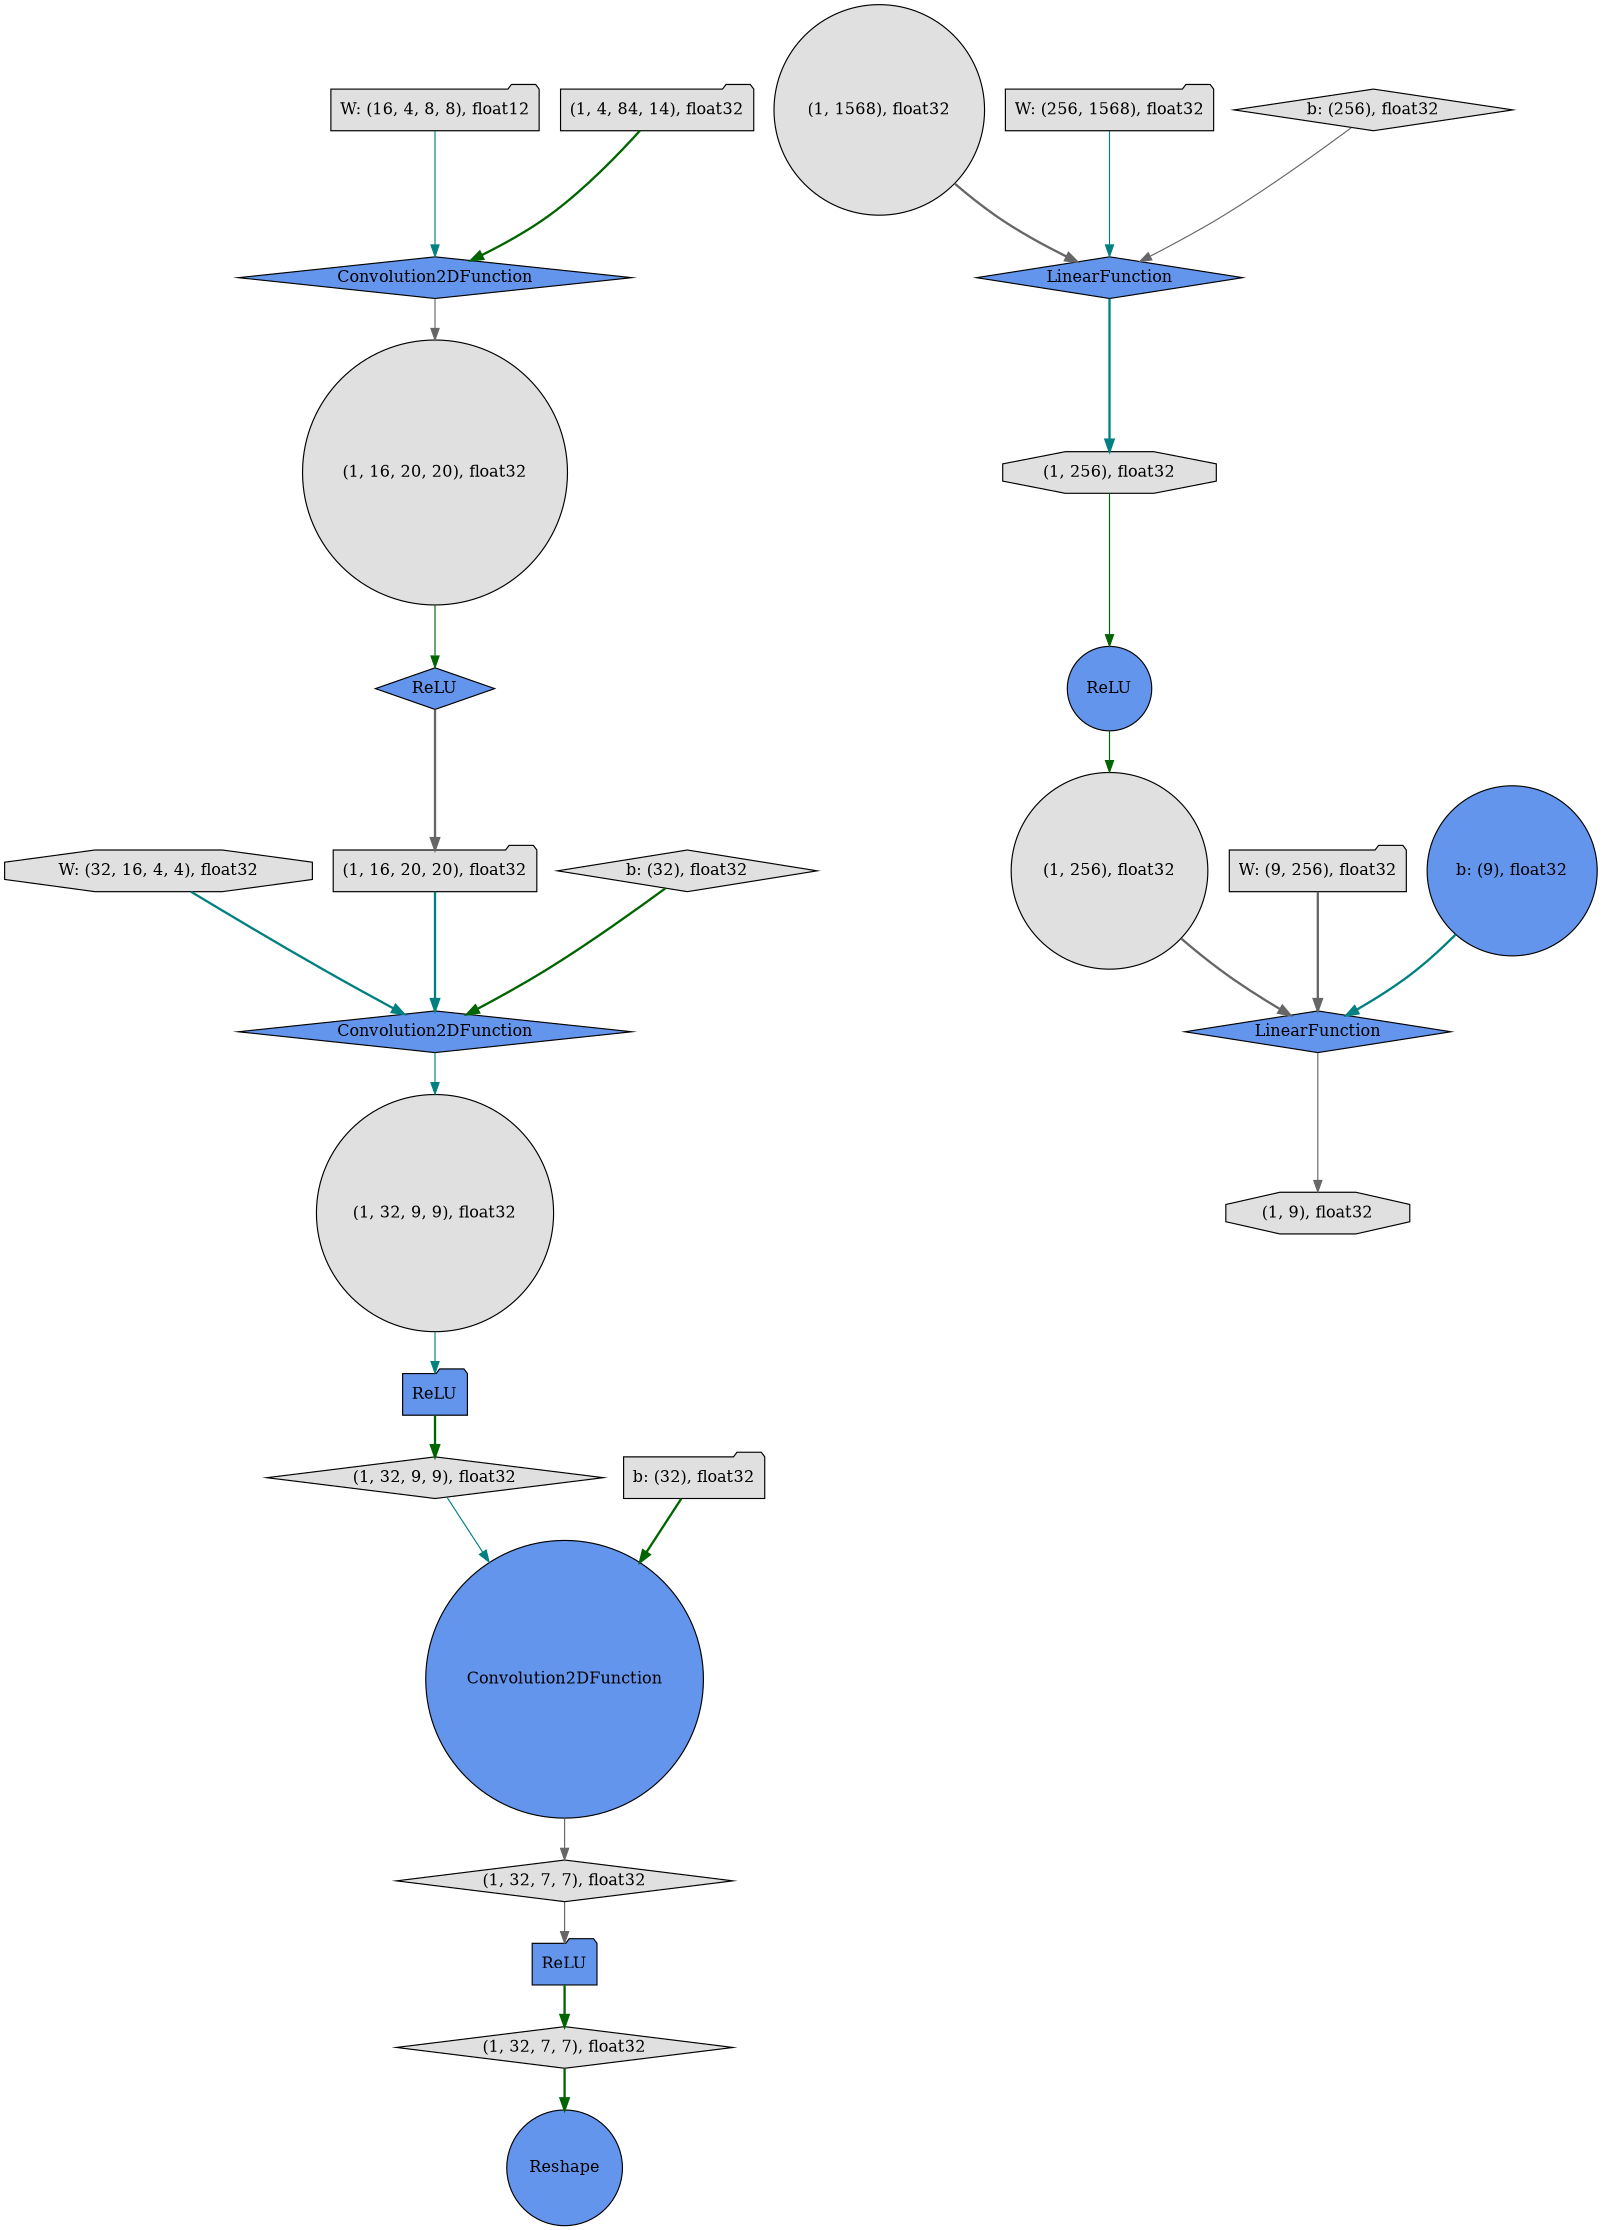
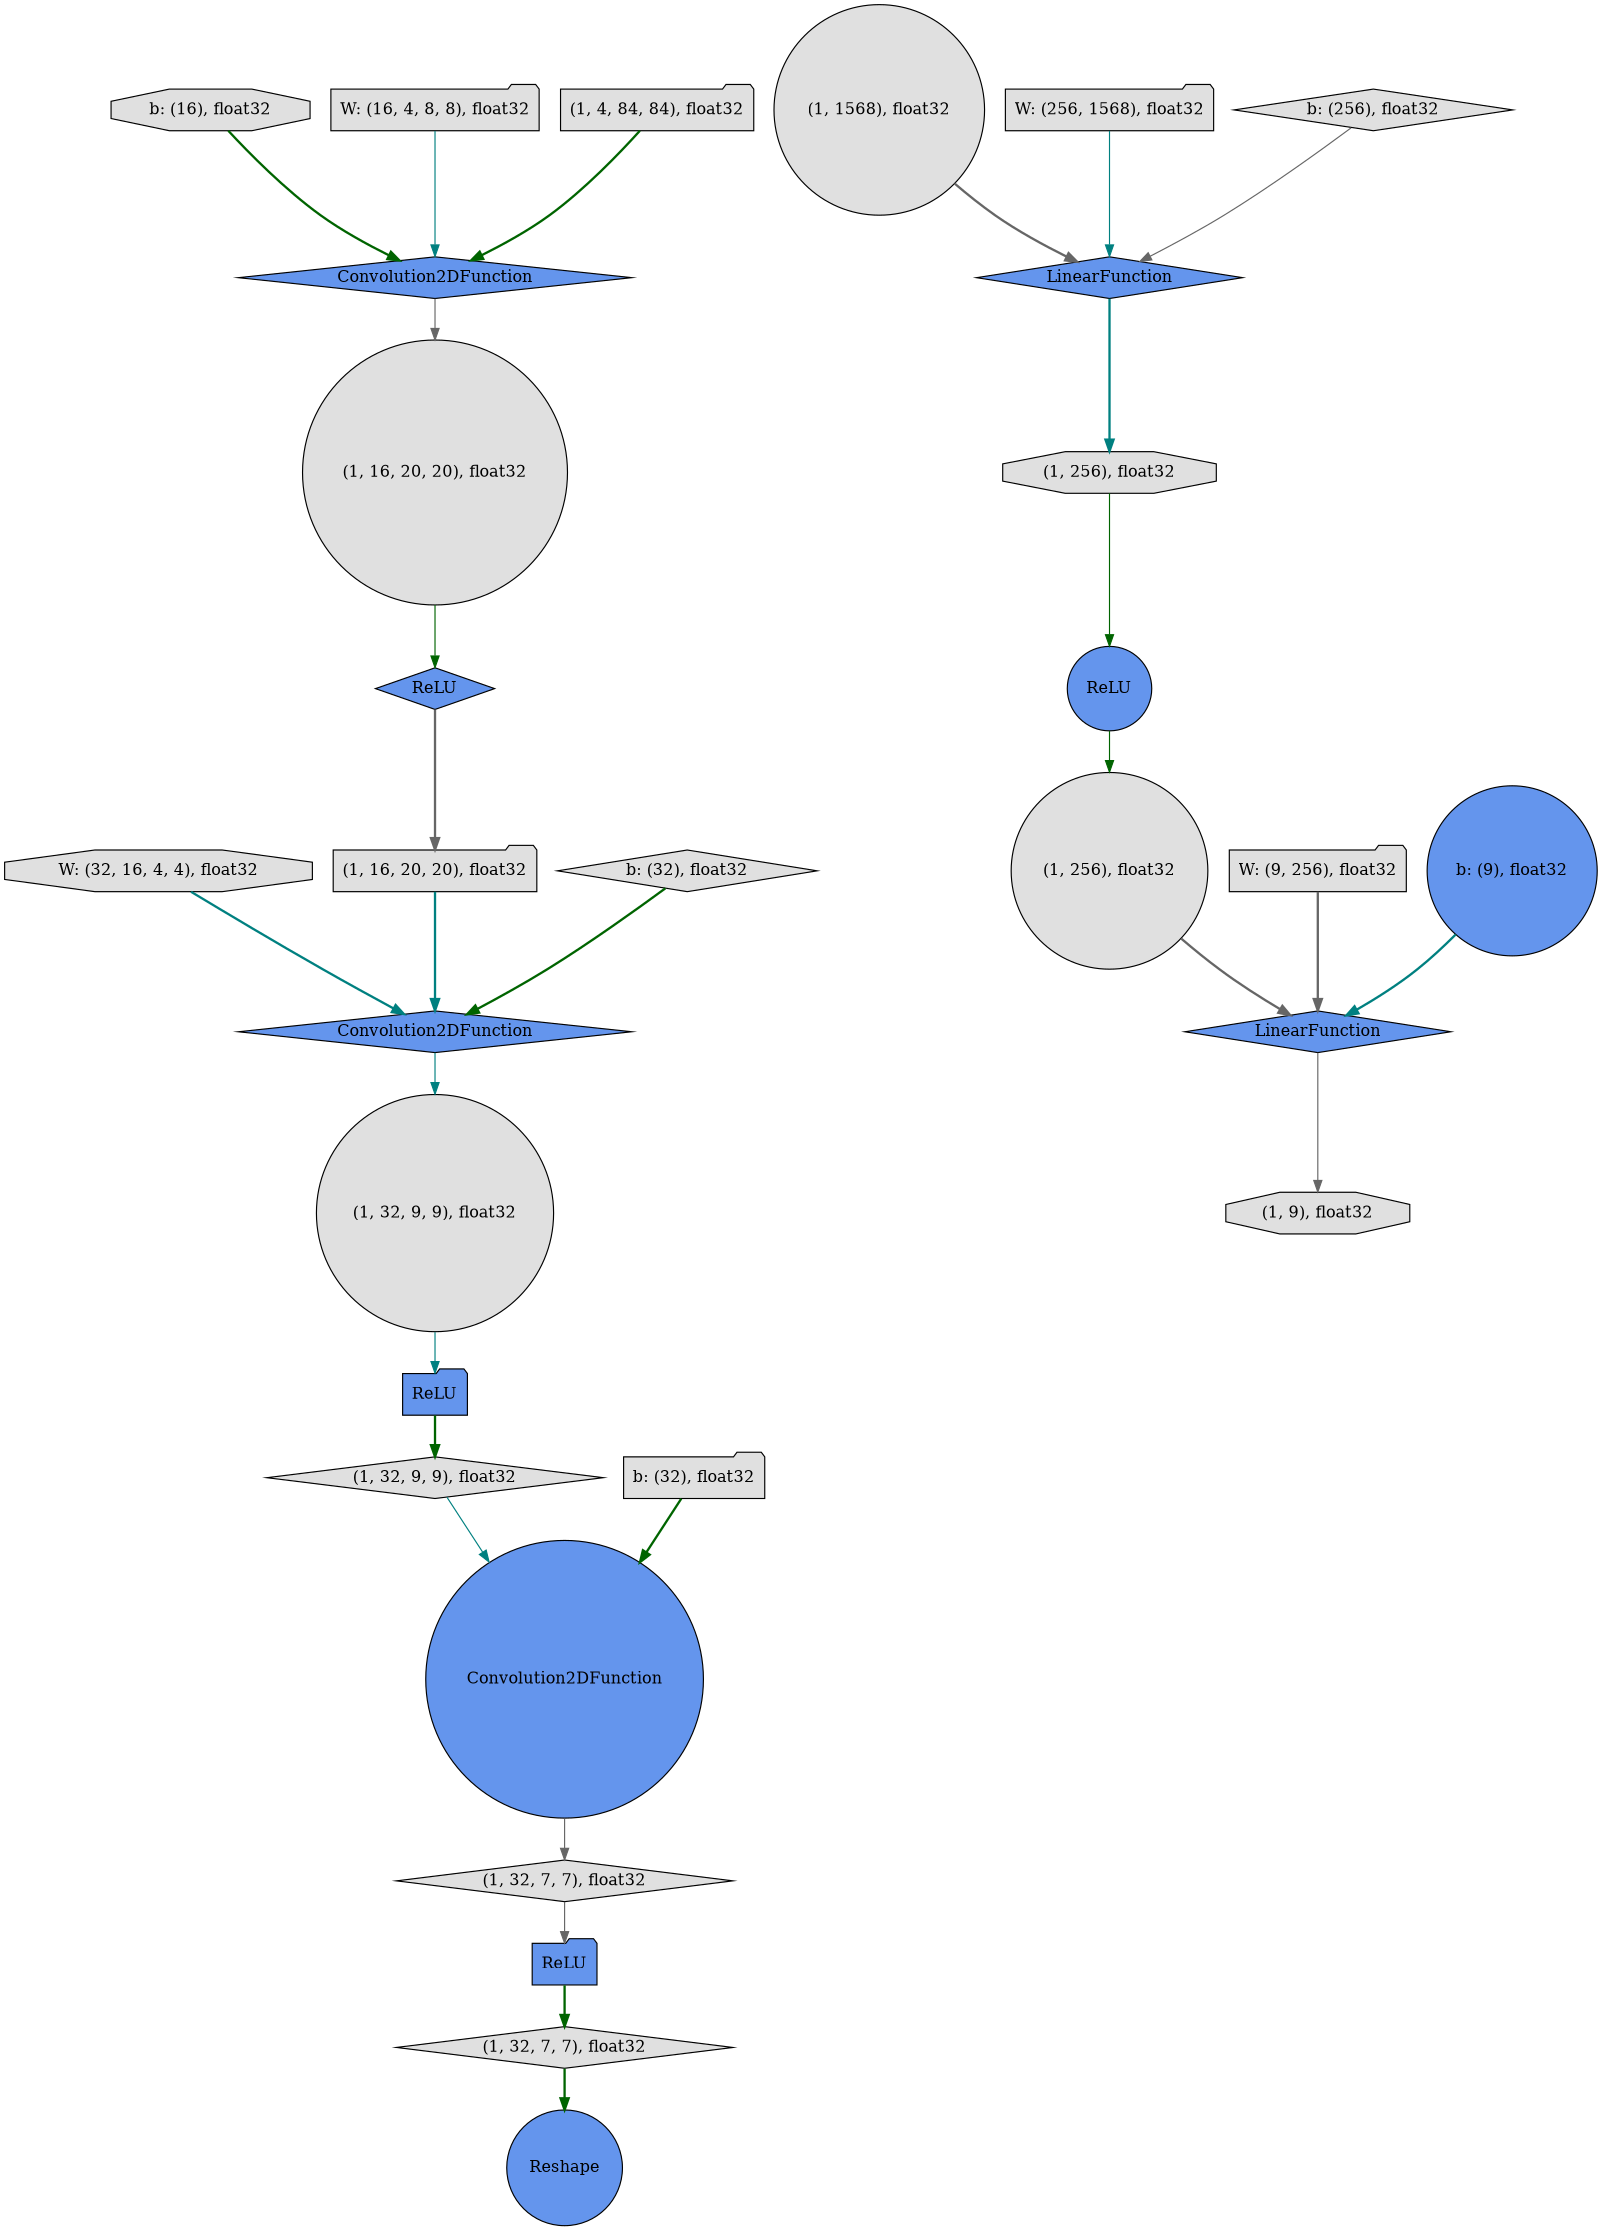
node "b: (16), float32": added
node "W: (16, 4, 8, 8), float12": label "W: (16, 4, 8, 8), float12" -> "W: (16, 4, 8, 8), float32"
node "(1, 4, 84, 14), float32": label "(1, 4, 84, 14), float32" -> "(1, 4, 84, 84), float32"
